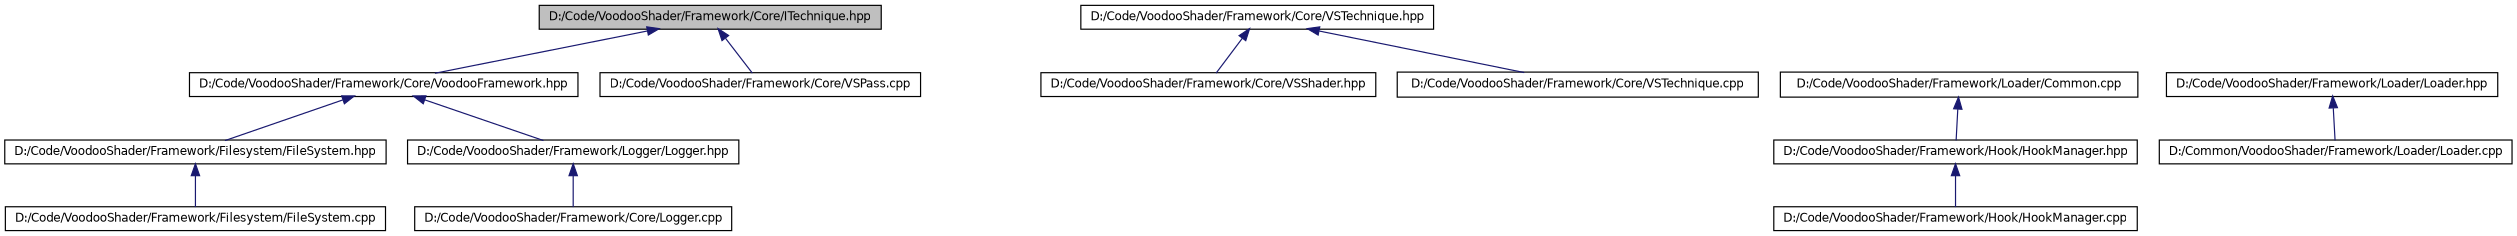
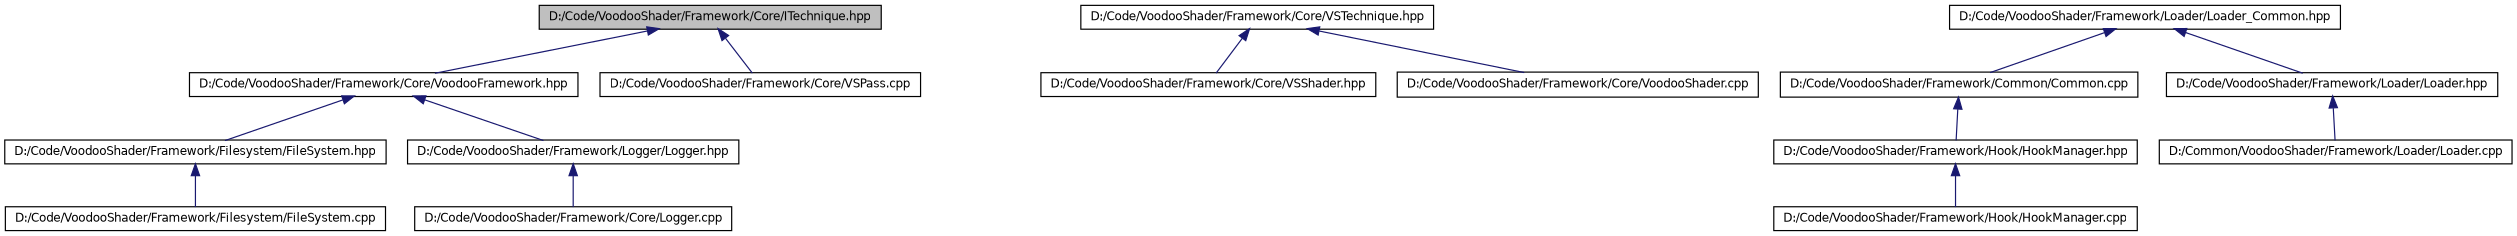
node "D:/Code/VoodooShader/Framework/Loader/Loader_Common.hpp": added
node "D:/Code/VoodooShader/Framework/Core/VSTechnique.cpp": label "D:/Code/VoodooShader/Framework/Core/VSTechnique.cpp" -> "D:/Code/VoodooShader/Framework/Core/VoodooShader.cpp"
node "D:/Code/VoodooShader/Framework/Loader/Common.cpp": label "D:/Code/VoodooShader/Framework/Loader/Common.cpp" -> "D:/Code/VoodooShader/Framework/Common/Common.cpp"
